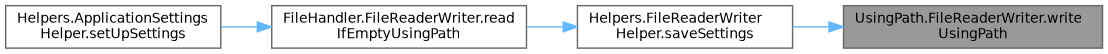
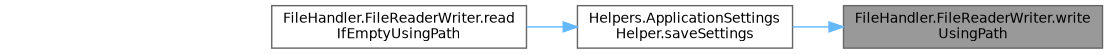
node "Helpers.ApplicationSettings Helper.setUpSettings": removed
node "Helpers.FileReaderWriter Helper.saveSettings": label "Helpers.FileReaderWriter Helper.saveSettings" -> "Helpers.ApplicationSettings Helper.saveSettings"
node "UsingPath.FileReaderWriter.write UsingPath": label "UsingPath.FileReaderWriter.write UsingPath" -> "FileHandler.FileReaderWriter.write UsingPath"
